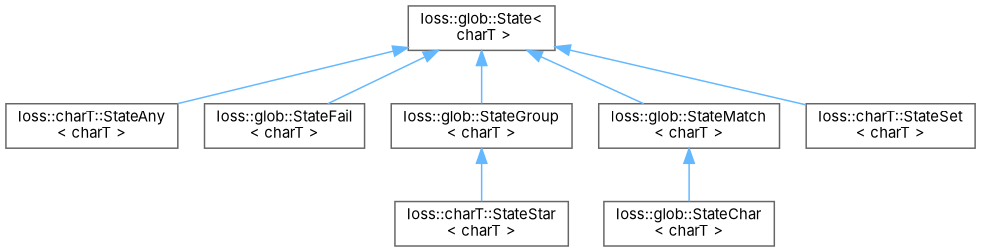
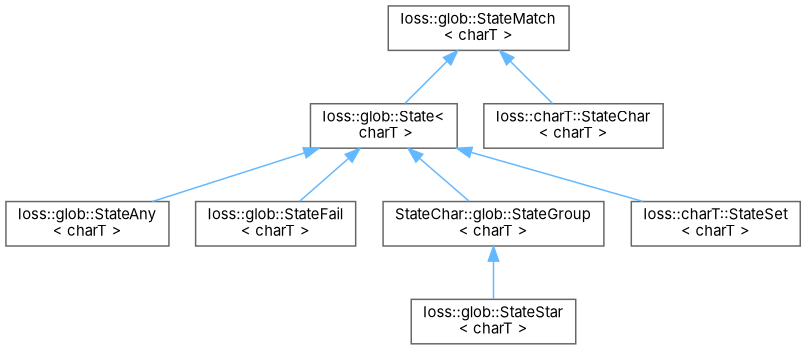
edge "Ioss::glob::StateMatch < charT >" -> "Ioss::glob::State< charT >": reversed
node "Ioss::charT::StateAny < charT >": label "Ioss::charT::StateAny < charT >" -> "Ioss::glob::StateAny < charT >"
node "Ioss::glob::StateGroup < charT >": label "Ioss::glob::StateGroup < charT >" -> "StateChar::glob::StateGroup < charT >"
node "Ioss::charT::StateStar < charT >": label "Ioss::charT::StateStar < charT >" -> "Ioss::glob::StateStar < charT >"
node "Ioss::glob::StateChar < charT >": label "Ioss::glob::StateChar < charT >" -> "Ioss::charT::StateChar < charT >"
